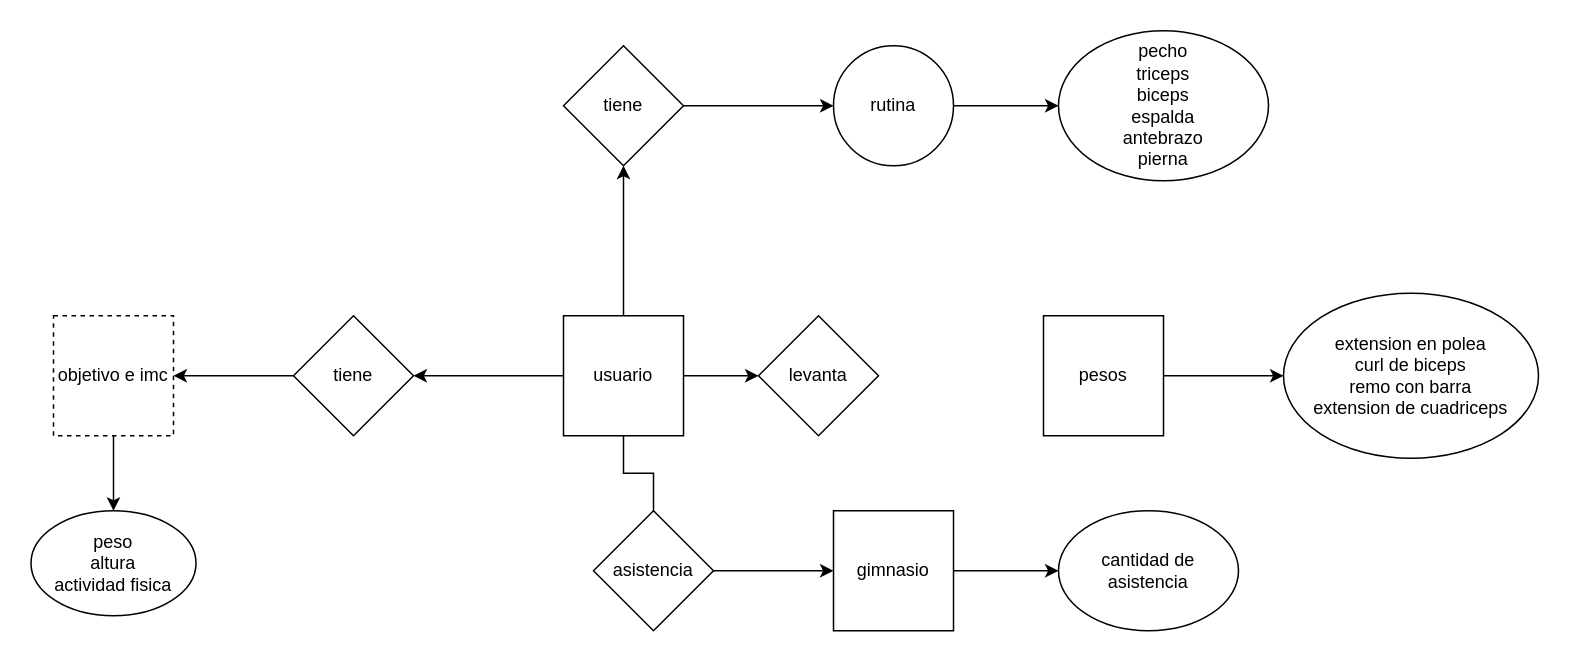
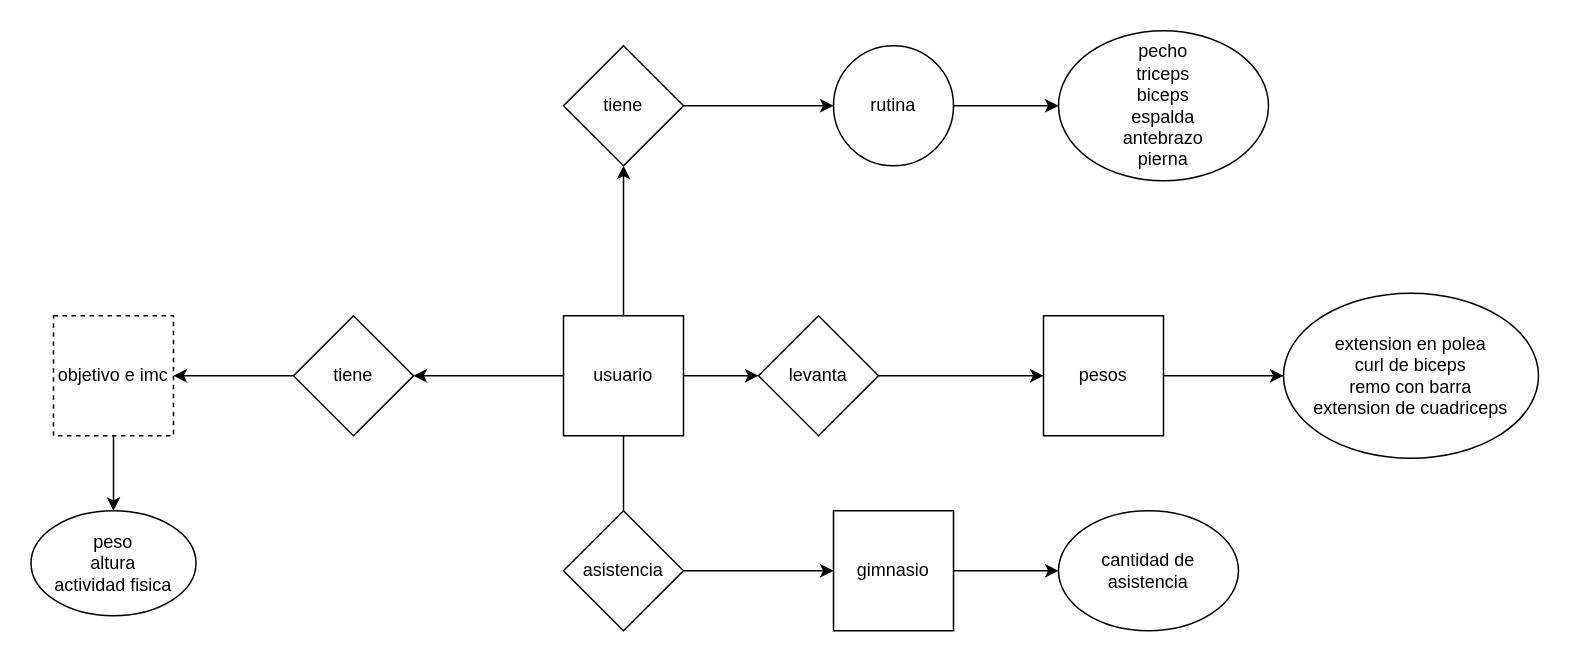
edge "levanta" -> "pesos": added
node "asistencia": moved (653, 571) -> (623, 571)
